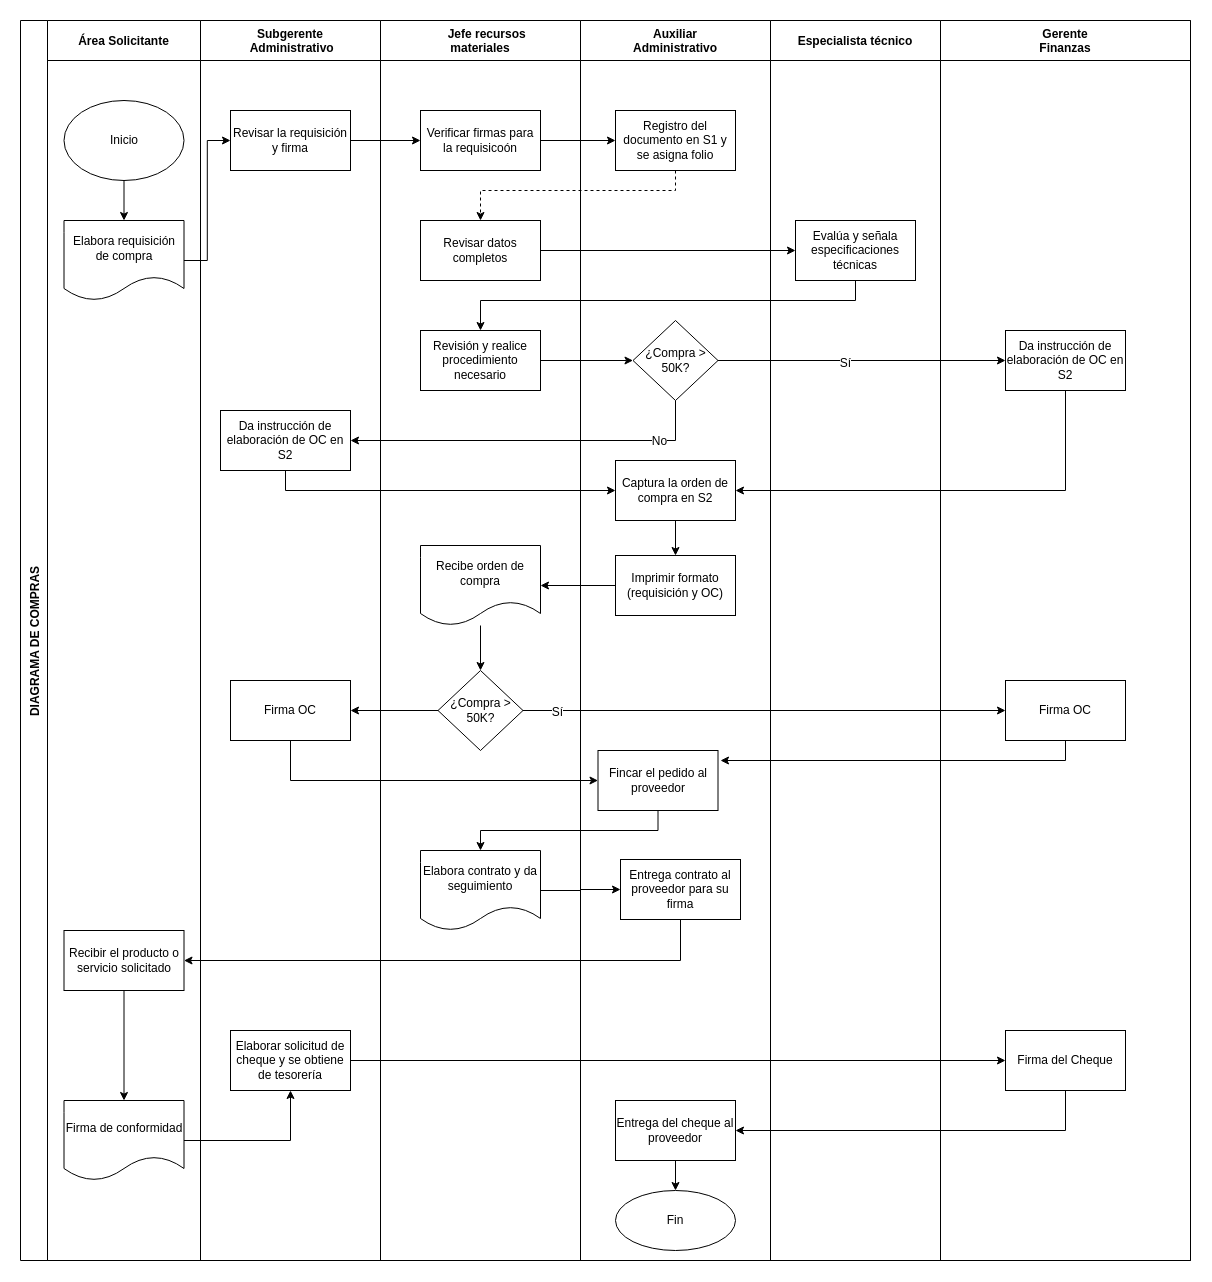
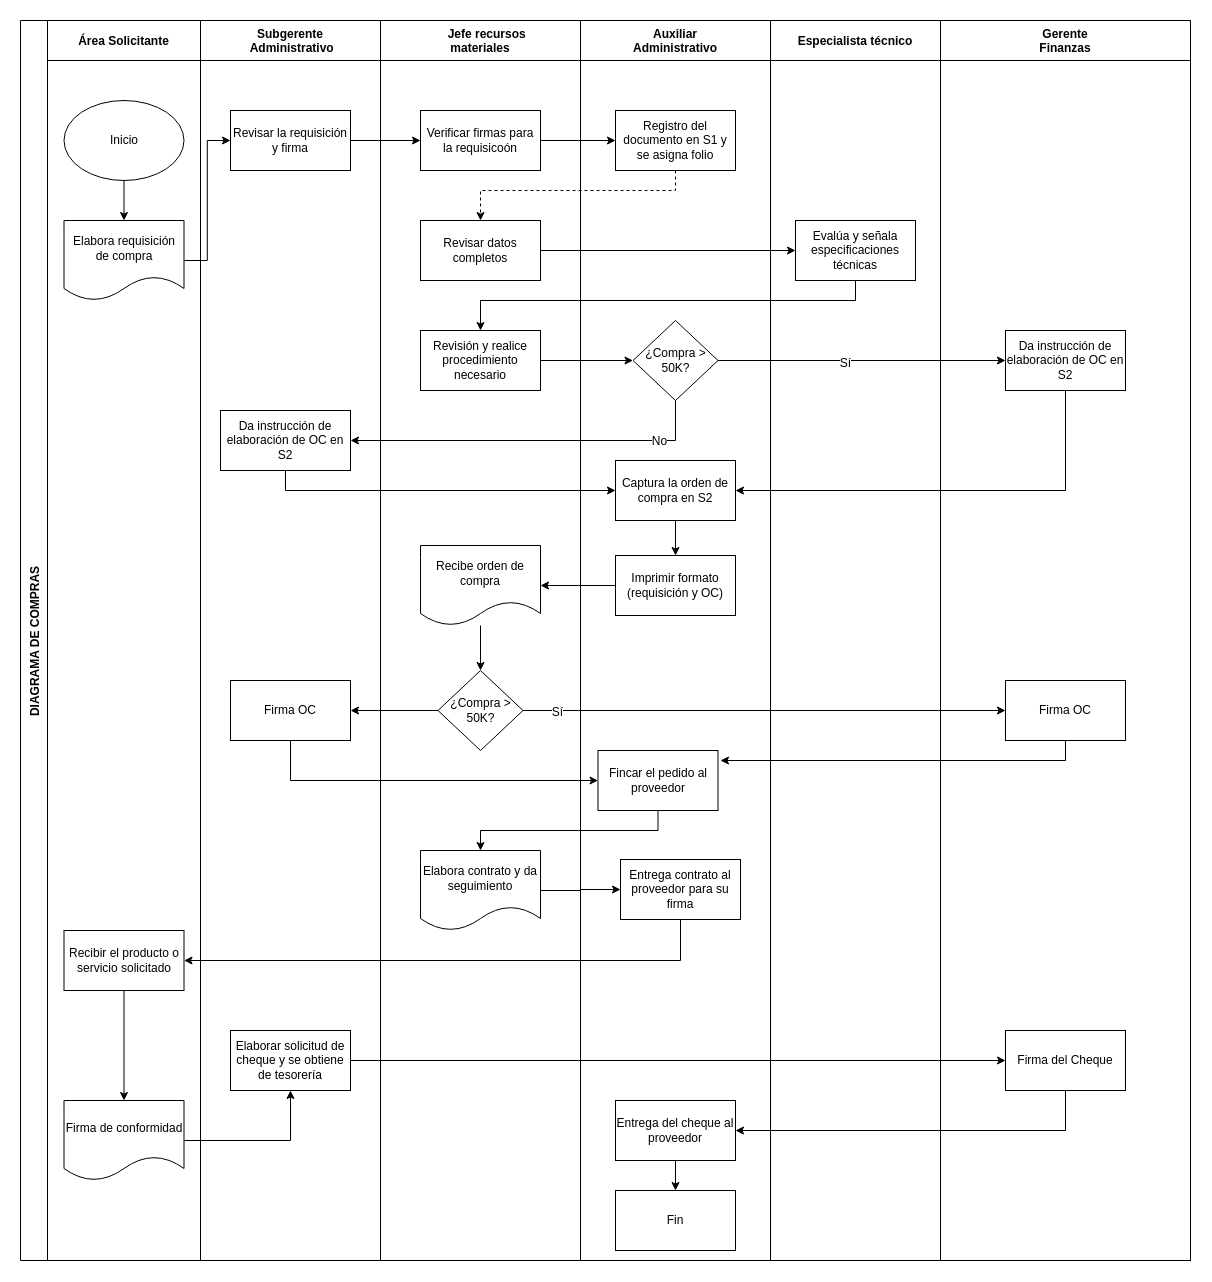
node "Fin": shape ellipse -> rectangle
